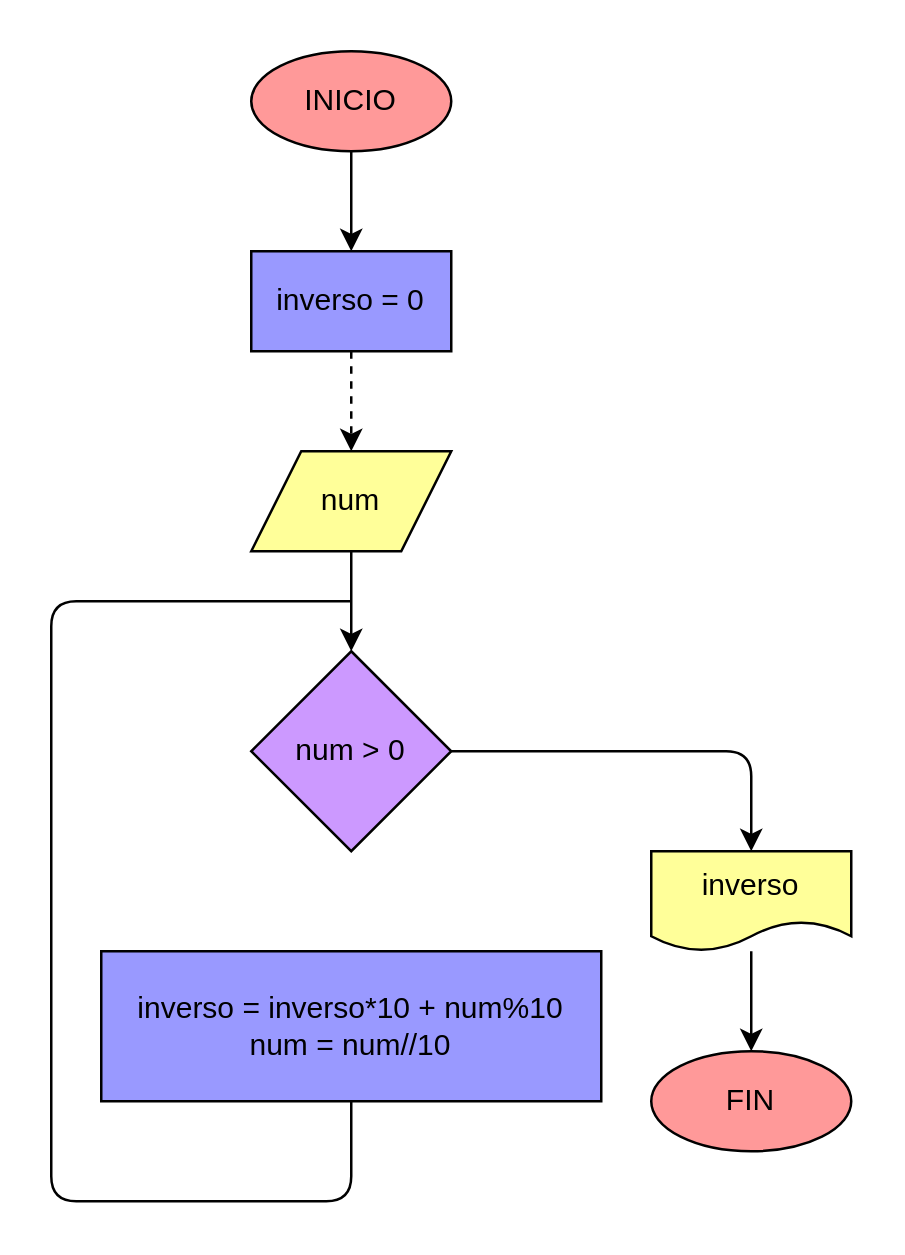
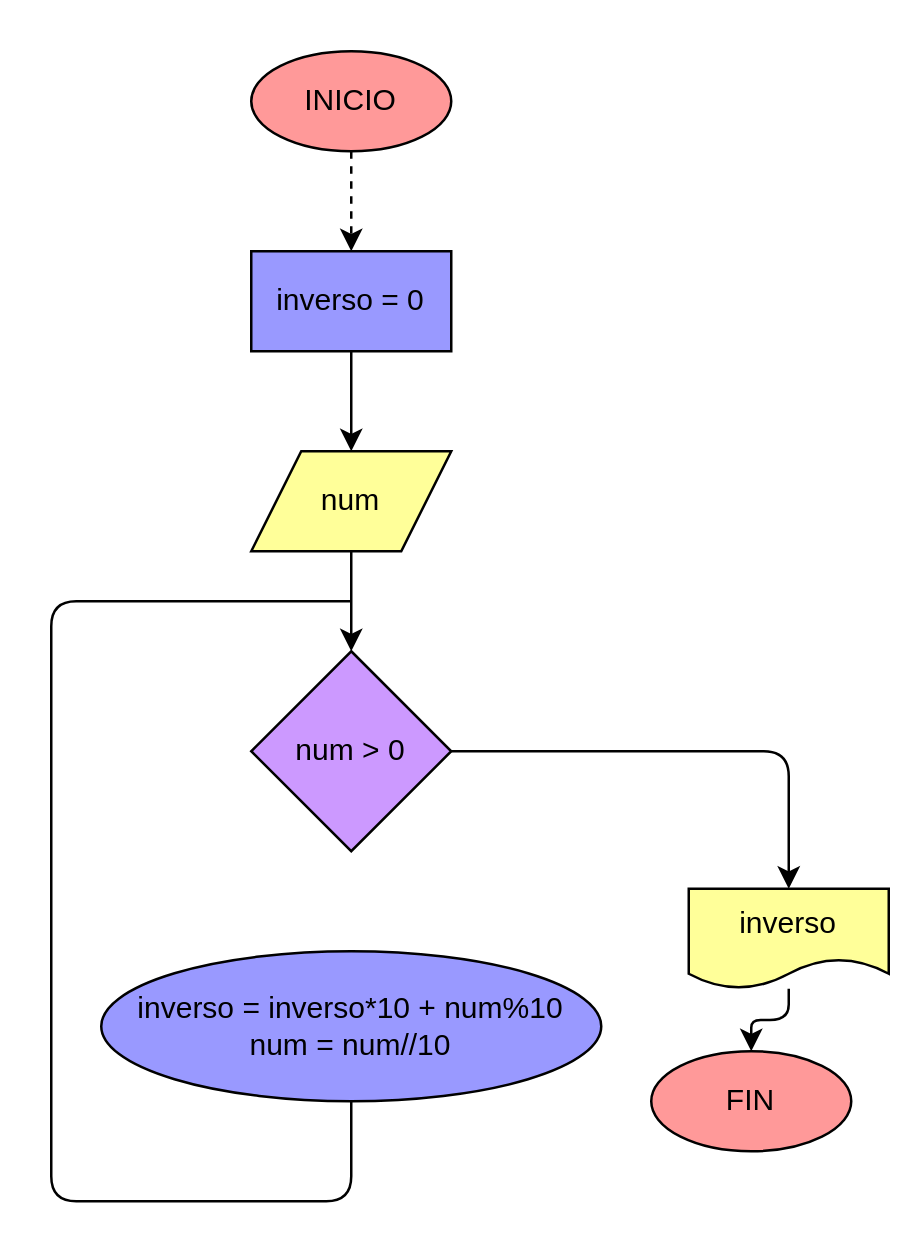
edge "INICIO" -> "inverso = 0": style solid -> dashed
edge "inverso = 0" -> "num": style dashed -> solid
node "inverso": moved (751, 901) -> (789, 939)
node "inverso = inverso*10 + num%10 num = num//10": shape rectangle -> ellipse
